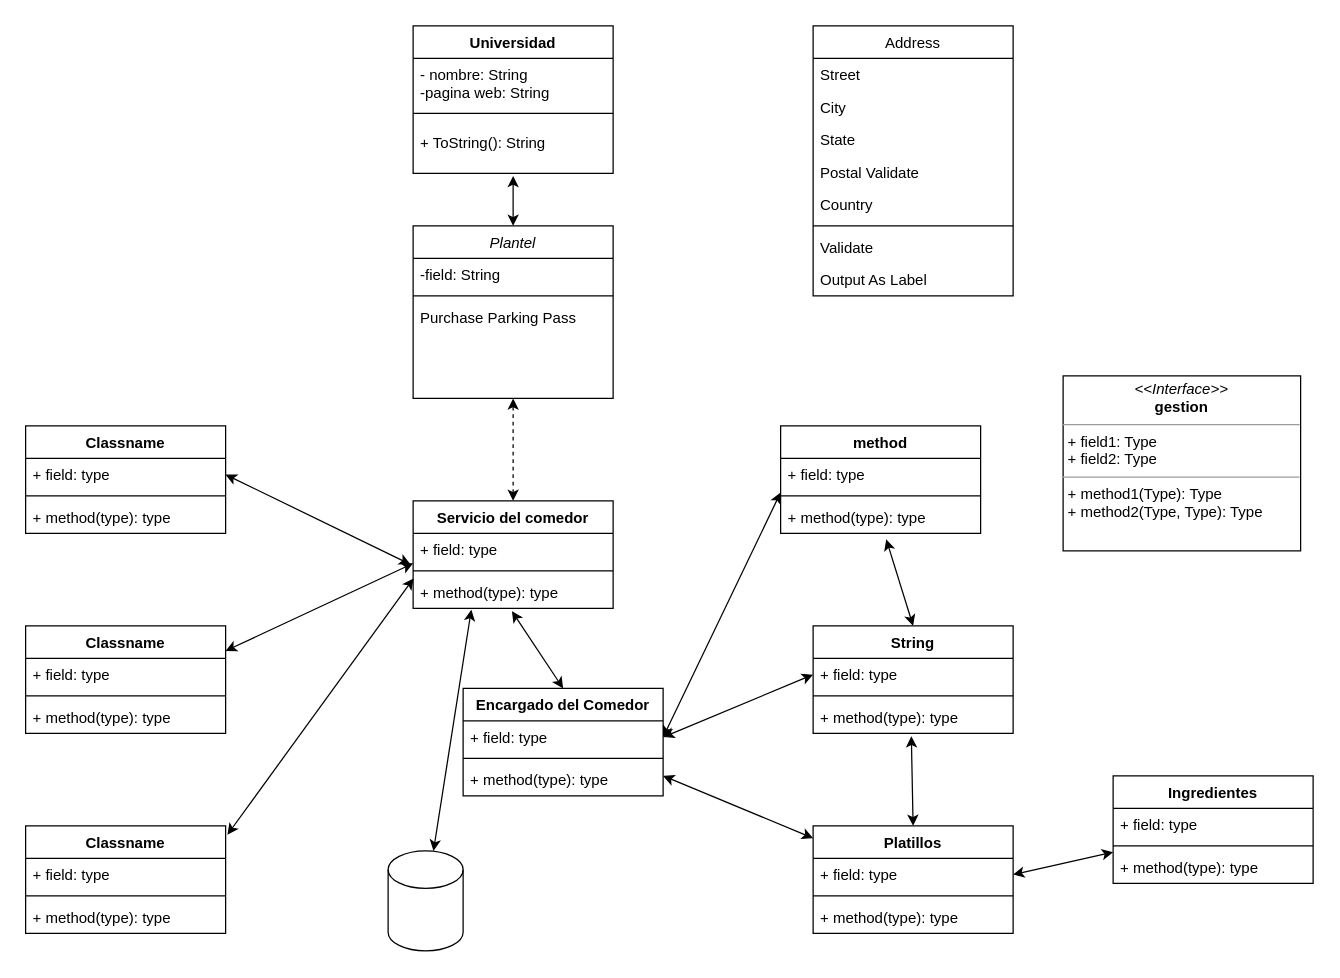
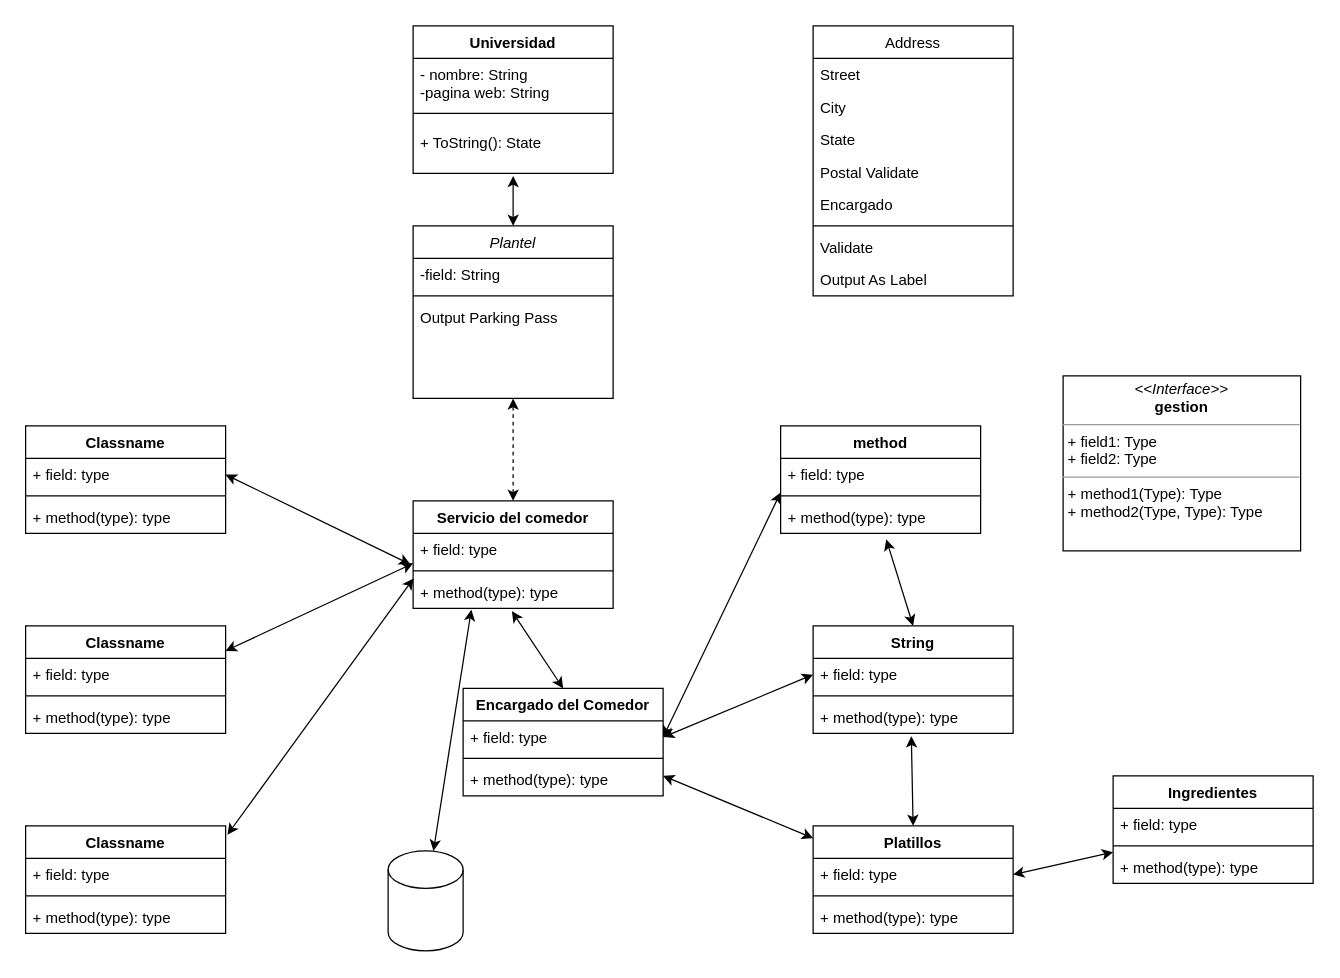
node "+ ToString(): String": label "+ ToString(): String" -> "+ ToString(): State"
node "Country": label "Country" -> "Encargado"
node "Purchase Parking Pass": label "Purchase Parking Pass" -> "Output Parking Pass"
